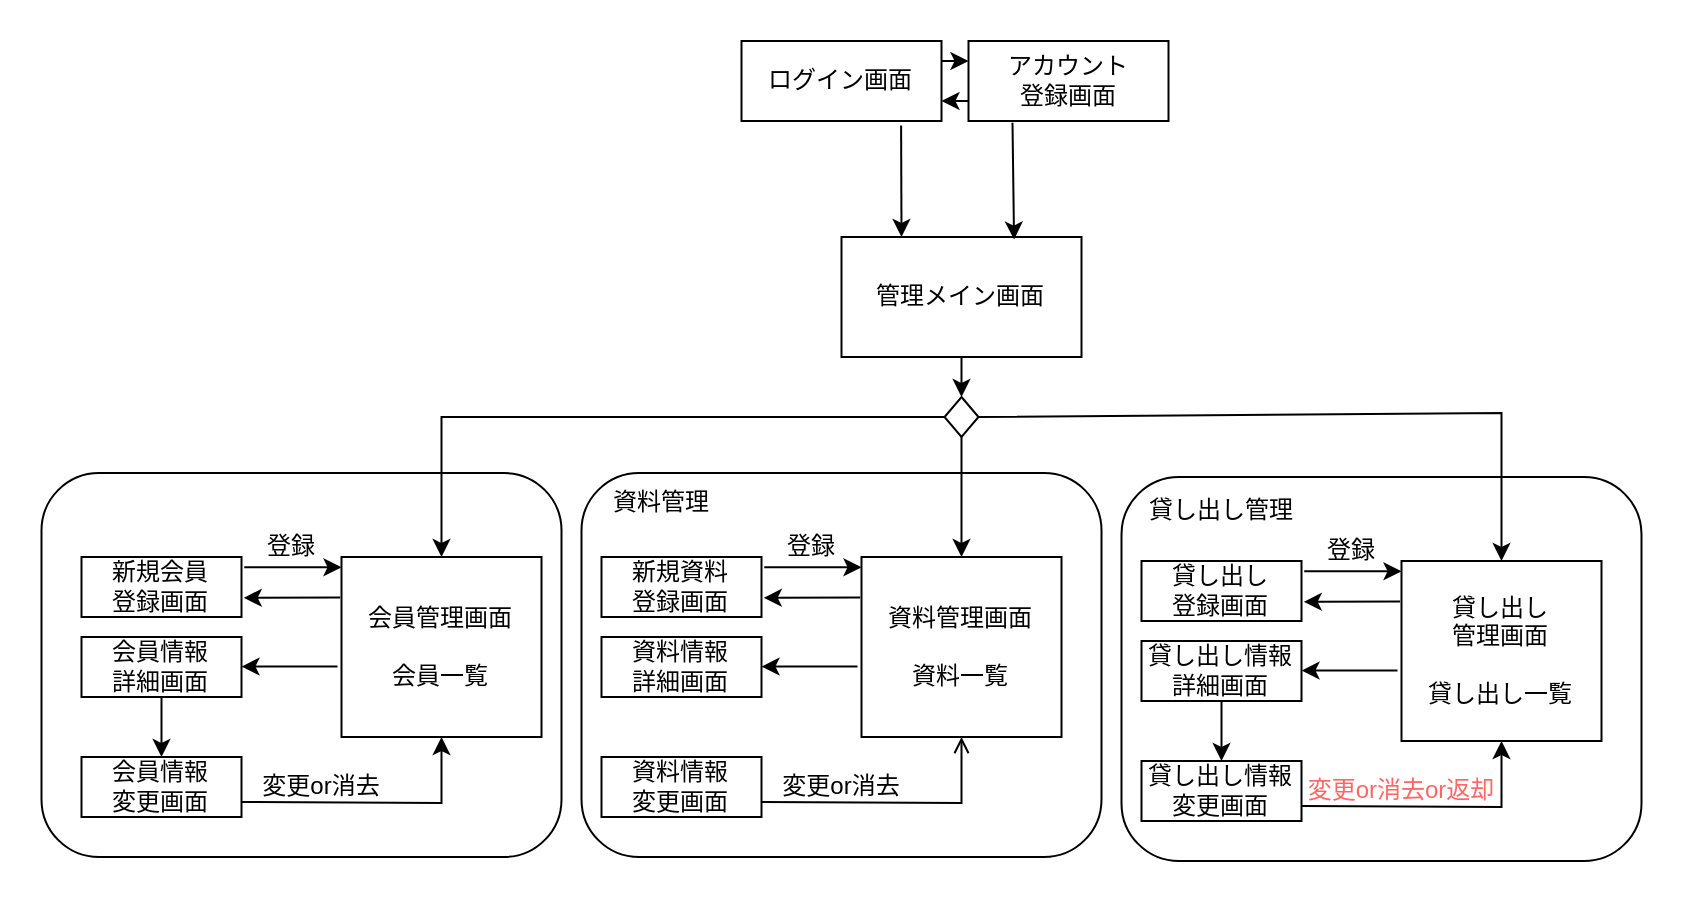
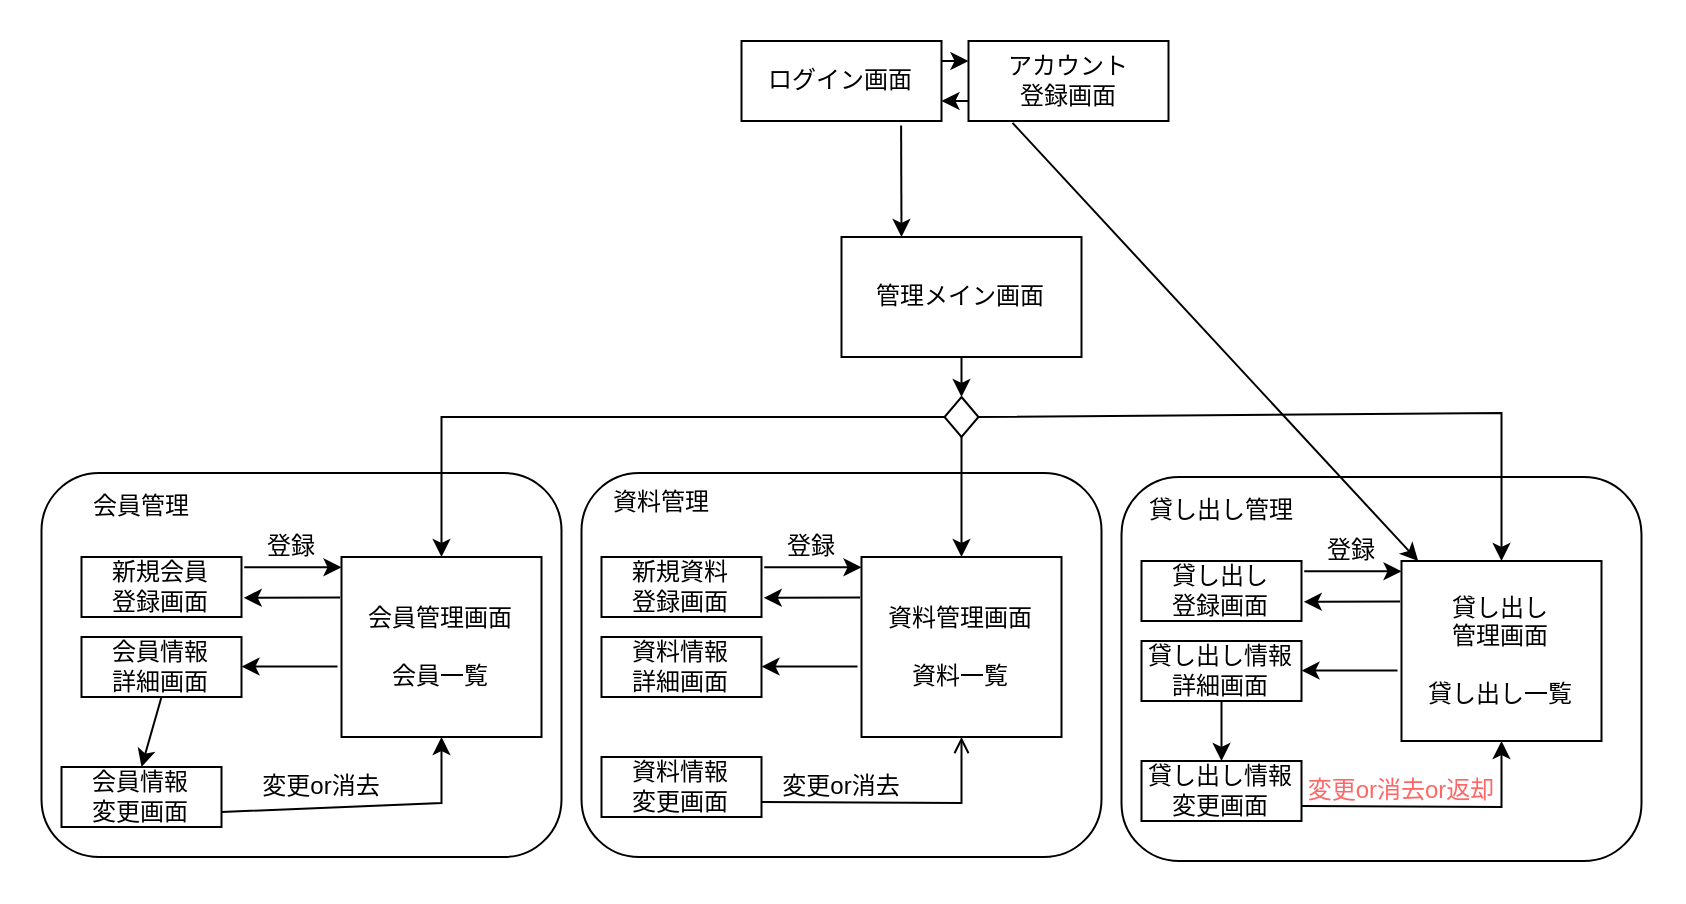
edge "アカウント 登録画面" -> "管理メイン画面": now "アカウント 登録画面" -> "貸し出し 管理画面 貸し出し一覧"
node "会員管理": added
node "会員情報 変更画面": moved (162, 787) -> (142, 797)
